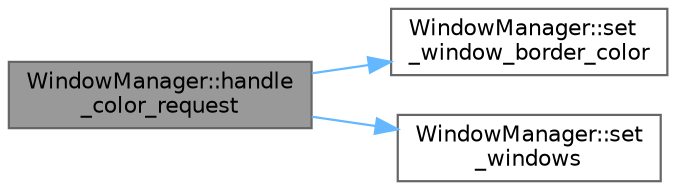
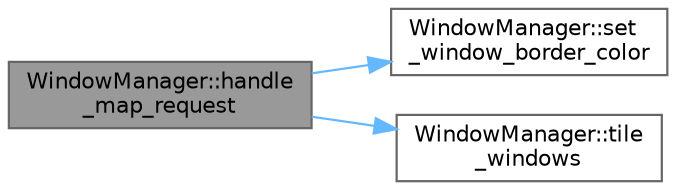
node "WindowManager::handle _color_request": label "WindowManager::handle _color_request" -> "WindowManager::handle _map_request"
node "WindowManager::set _windows": label "WindowManager::set _windows" -> "WindowManager::tile _windows"
